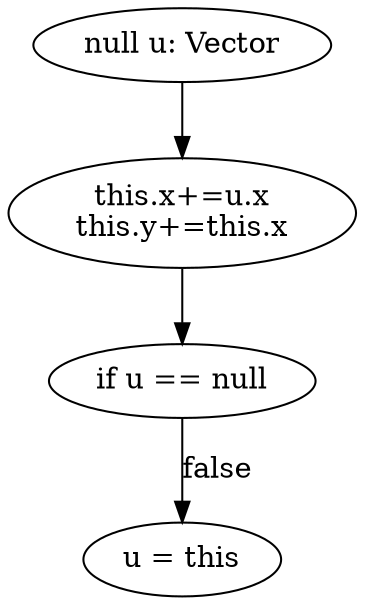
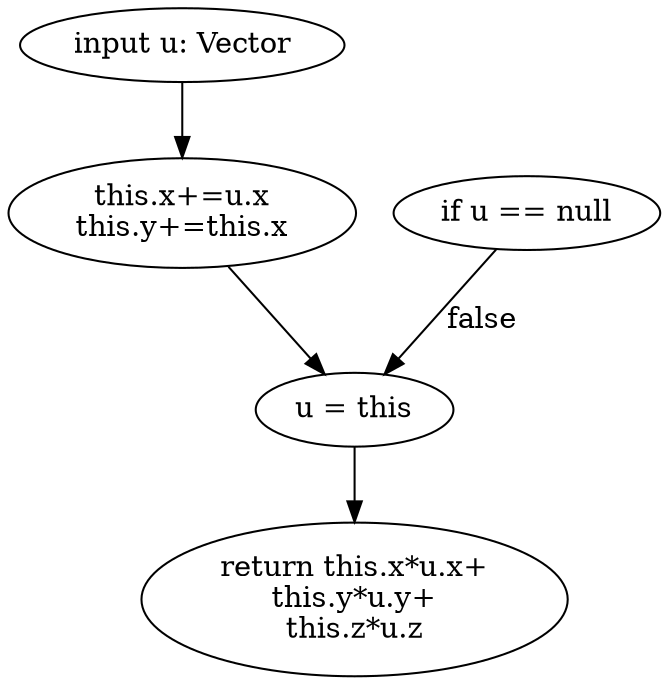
node "null u: Vector": label "null u: Vector" -> "input u: Vector"
edge "this.x+=u.x this.y+=this.x" -> "if u == null": now "this.x+=u.x this.y+=this.x" -> "u = this"
node "return this.x*u.x+ this.y*u.y+ this.z*u.z": added
